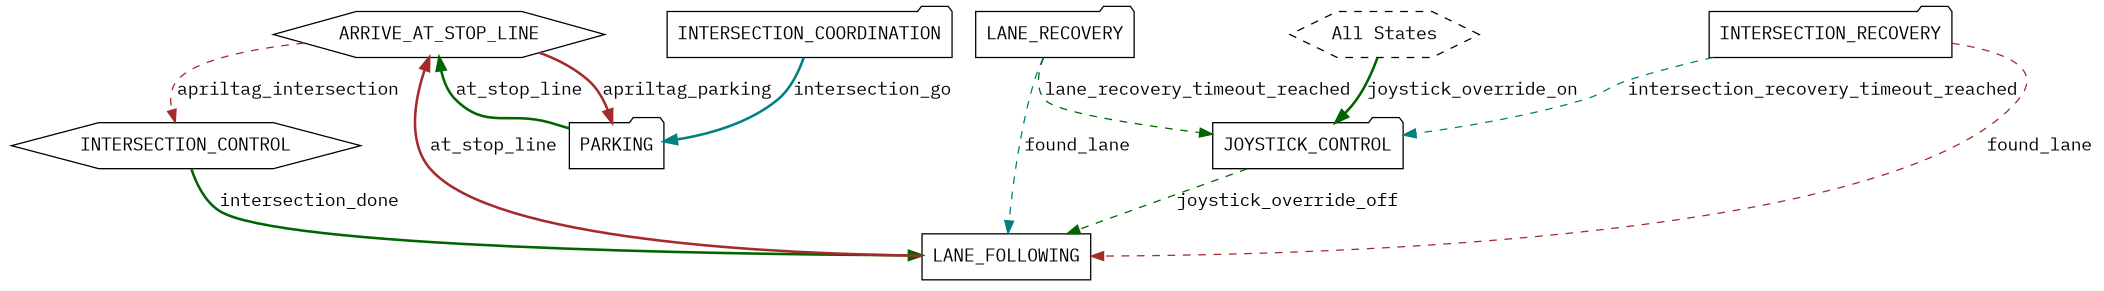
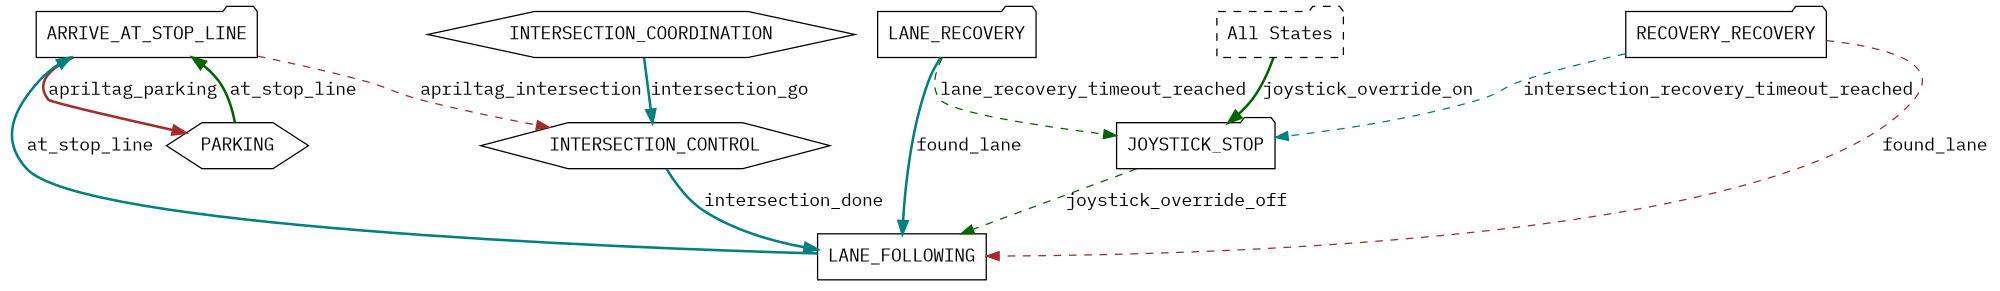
node "ARRIVE_AT_STOP_LINE": shape hexagon -> folder
node "INTERSECTION_COORDINATION": shape folder -> hexagon
node "All States": shape hexagon -> folder
node "INTERSECTION_RECOVERY": label "INTERSECTION_RECOVERY" -> "RECOVERY_RECOVERY"
edge "INTERSECTION_COORDINATION" -> "PARKING": now "INTERSECTION_COORDINATION" -> "INTERSECTION_CONTROL"
edge "LANE_RECOVERY" -> "LANE_FOLLOWING": style dashed -> bold
node "PARKING": shape folder -> hexagon
node "JOYSTICK_CONTROL": label "JOYSTICK_CONTROL" -> "JOYSTICK_STOP"
edge "LANE_FOLLOWING" -> "ARRIVE_AT_STOP_LINE": color brown -> teal
edge "INTERSECTION_CONTROL" -> "LANE_FOLLOWING": color darkgreen -> teal
